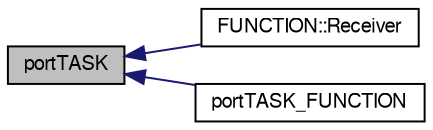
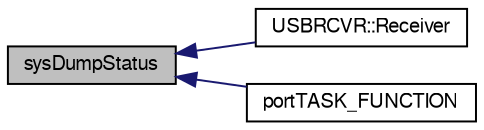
node "FUNCTION::Receiver": label "FUNCTION::Receiver" -> "USBRCVR::Receiver"
node "portTASK": label "portTASK" -> "sysDumpStatus"
